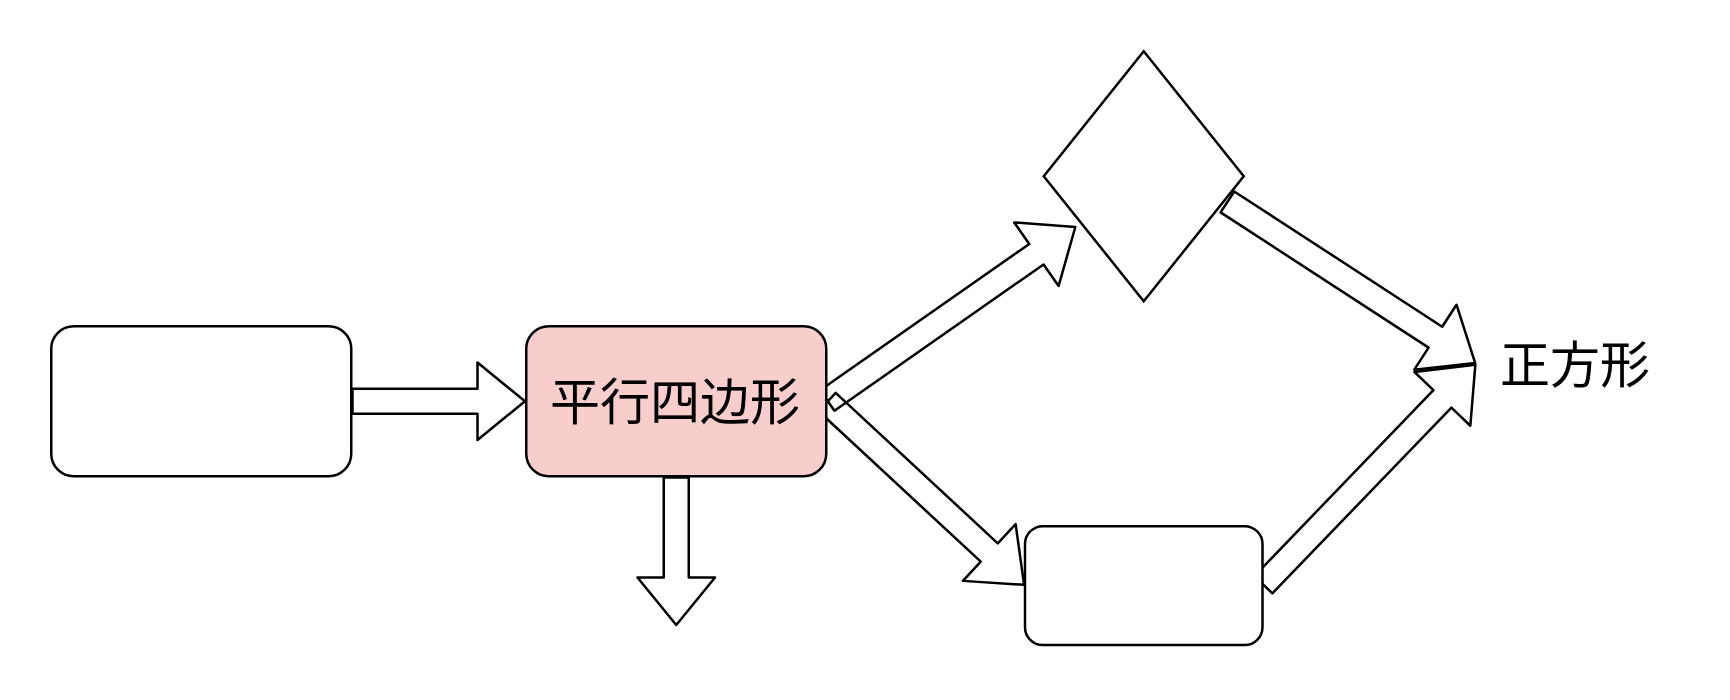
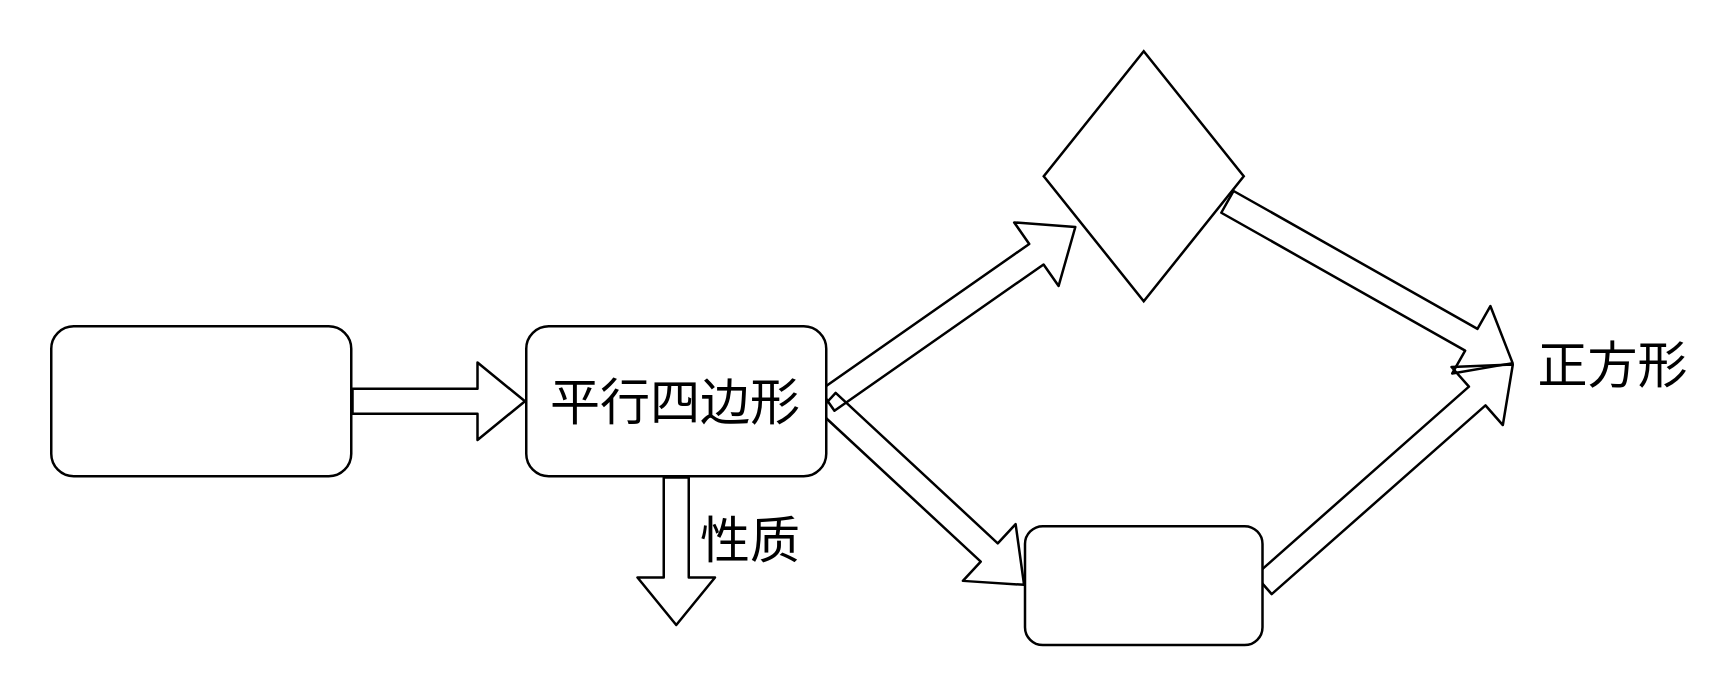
node "正方形": moved (1576, 364) -> (1614, 364)
node "平行四边形": fillcolor #f8cecc -> #ffffff
node "性质": added
